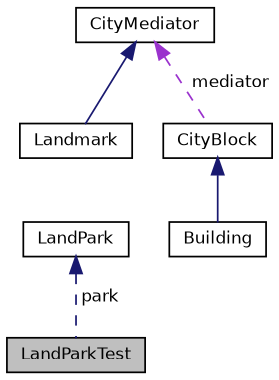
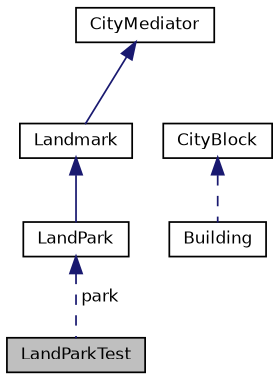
edge "CityBlock" -> "CityMediator": removed, label "mediator"
edge "LandPark" -> "Landmark": added
edge "Building" -> "CityBlock": style solid -> dashed
